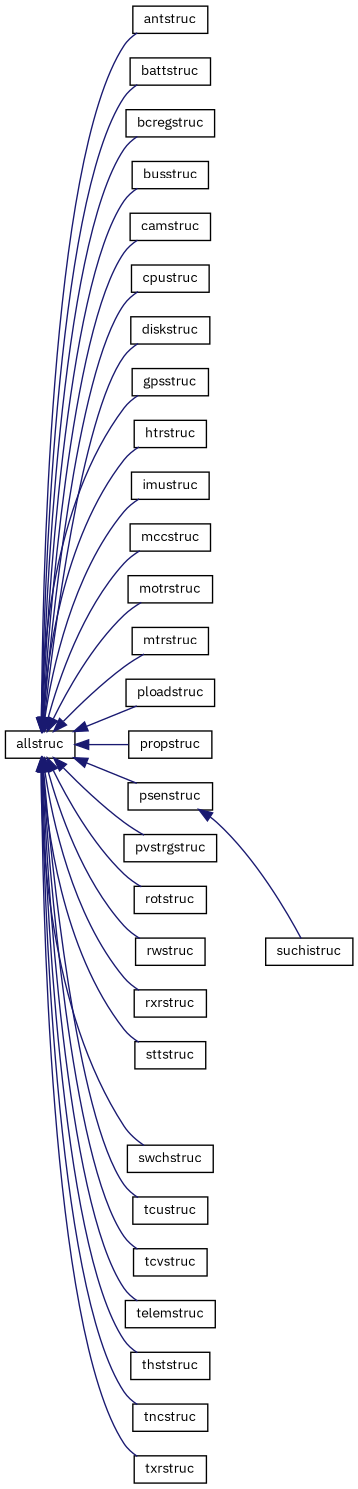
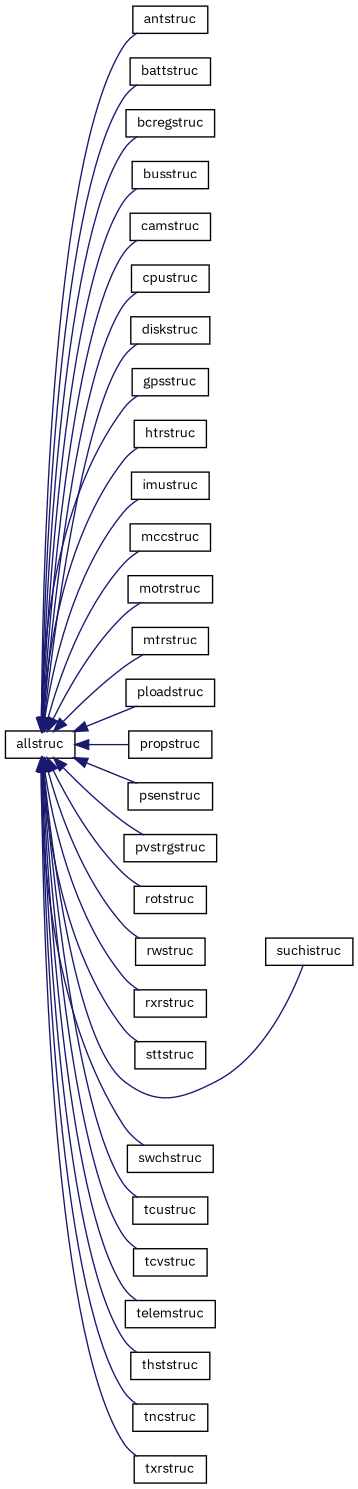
edge "suchistruc" -> "psenstruc": now "suchistruc" -> "allstruc"
